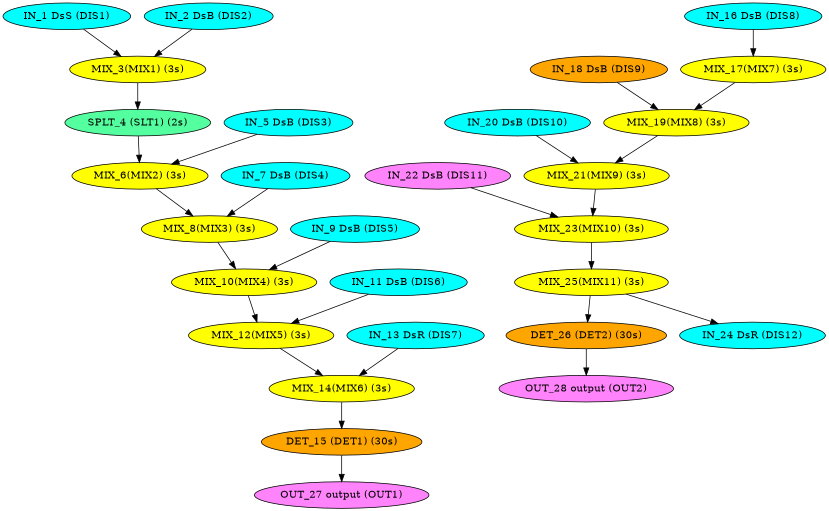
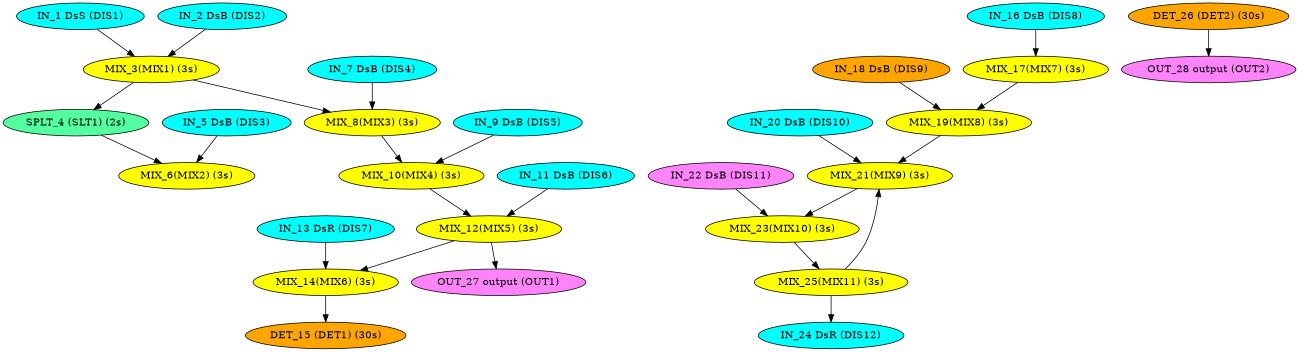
edge "MIX_6(MIX2) (3s)" -> "MIX_8(MIX3) (3s)": now "MIX_3(MIX1) (3s)" -> "MIX_8(MIX3) (3s)"
edge "MIX_25(MIX11) (3s)" -> "DET_26 (DET2) (30s)": now "MIX_25(MIX11) (3s)" -> "MIX_21(MIX9) (3s)"
edge "DET_15 (DET1) (30s)" -> "OUT_27 output (OUT1)": now "MIX_12(MIX5) (3s)" -> "OUT_27 output (OUT1)"
